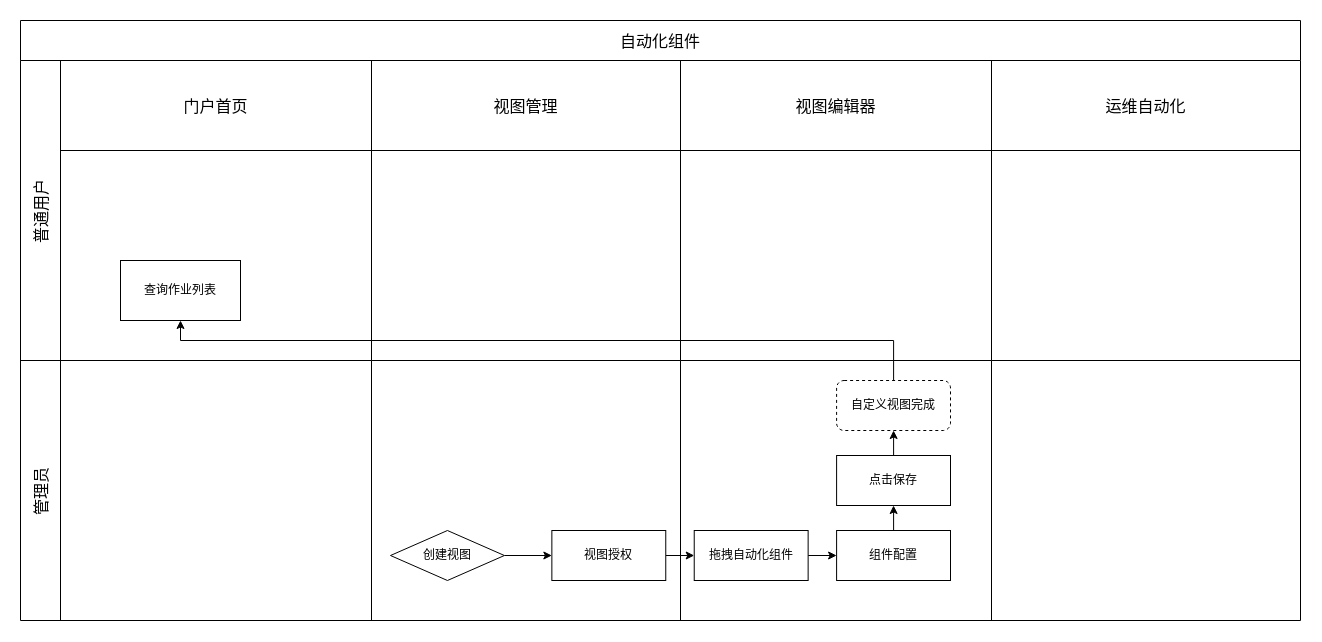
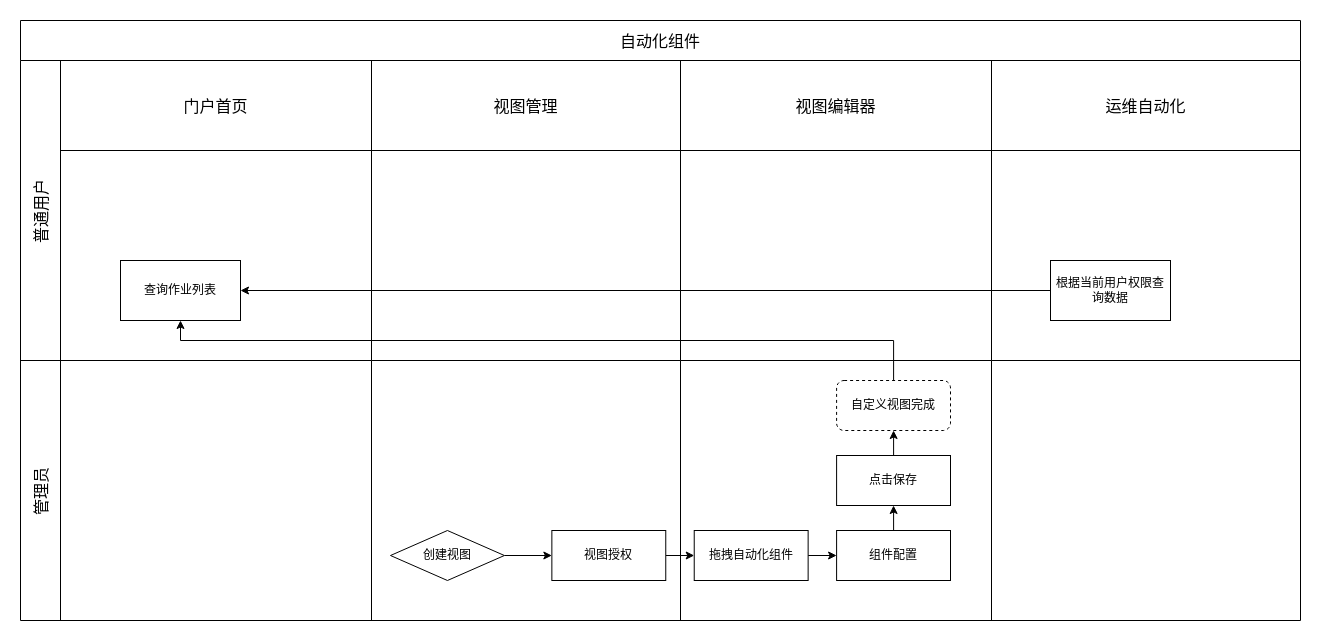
edge "根据当前用户权限查询数据" -> "查询作业列表": added
node "根据当前用户权限查询数据": added
